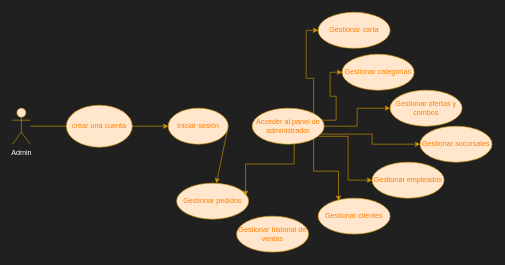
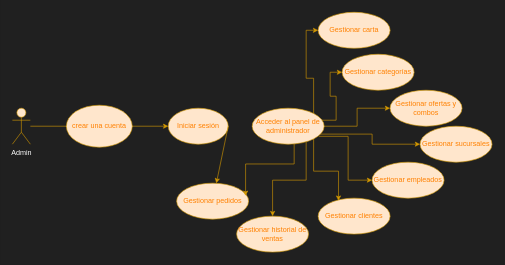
edge "Acceder al panel de administrador" -> "Gestionar historial de ventas": added
